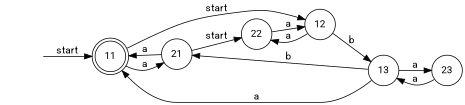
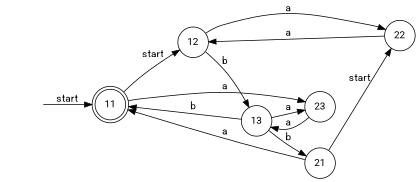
edge "11" -> "21": now "11" -> "23"
edge "13" -> "11": label "a" -> "b"
